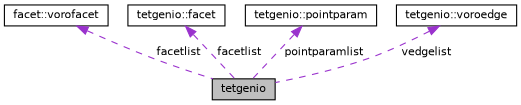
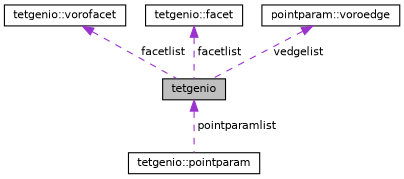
node "facet::vorofacet": label "facet::vorofacet" -> "tetgenio::vorofacet"
node "tetgenio::voroedge": label "tetgenio::voroedge" -> "pointparam::voroedge"
edge "tetgenio" -> "tetgenio::pointparam": reversed
